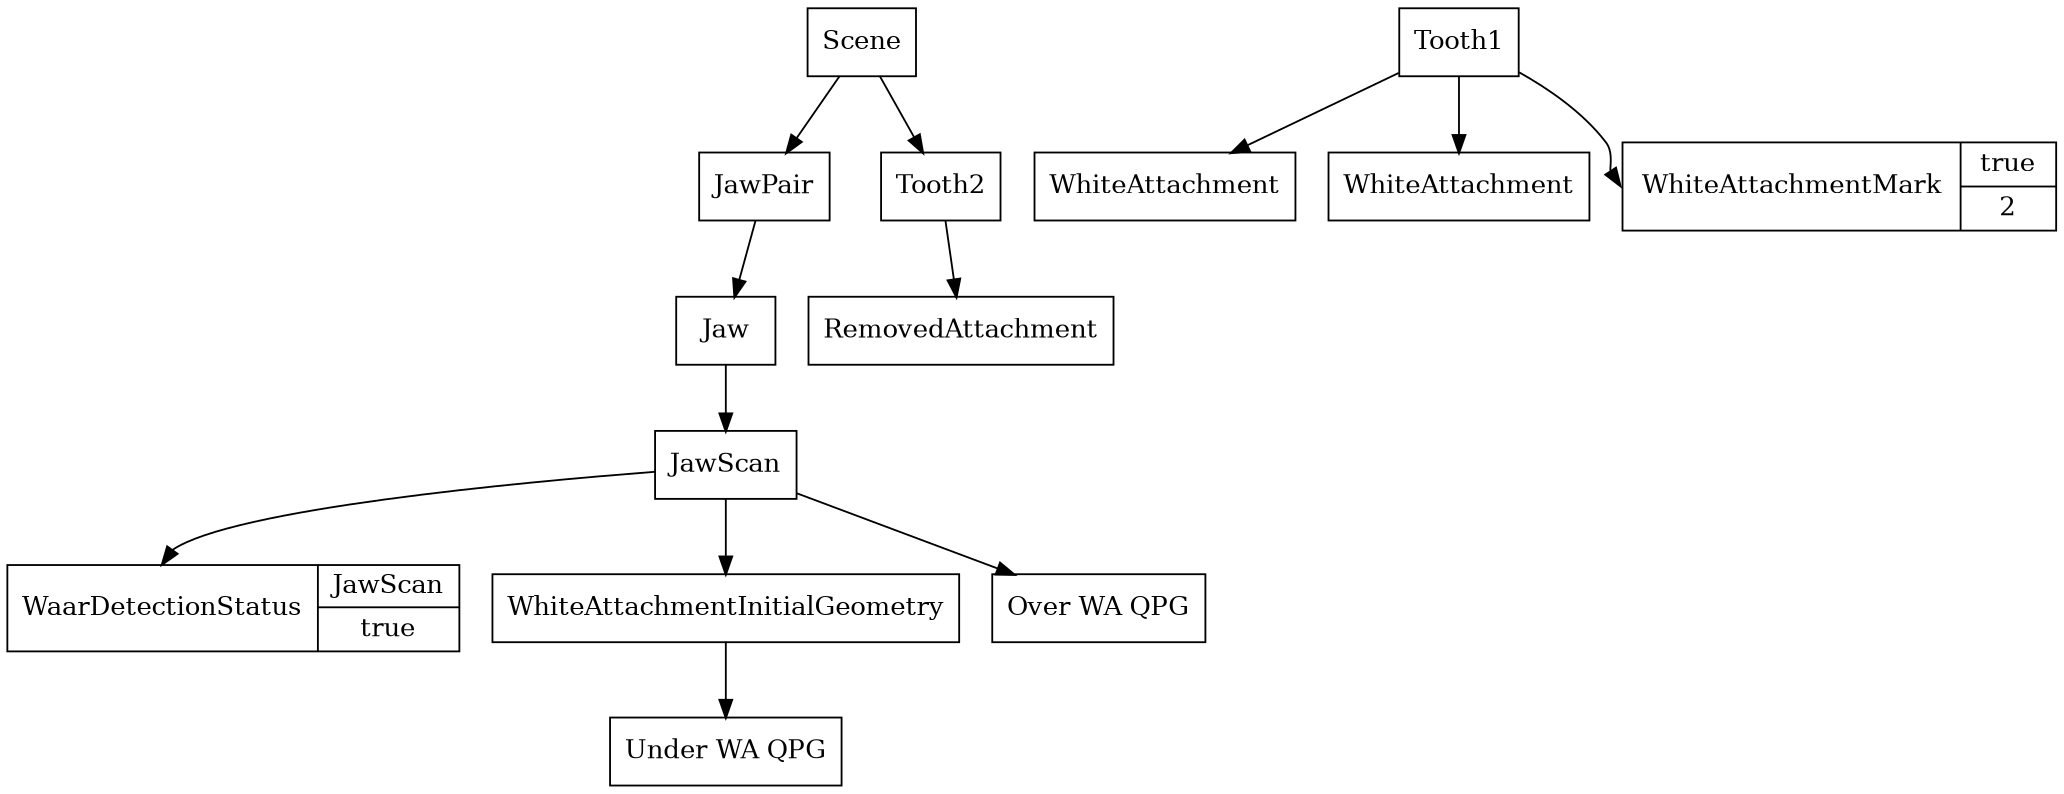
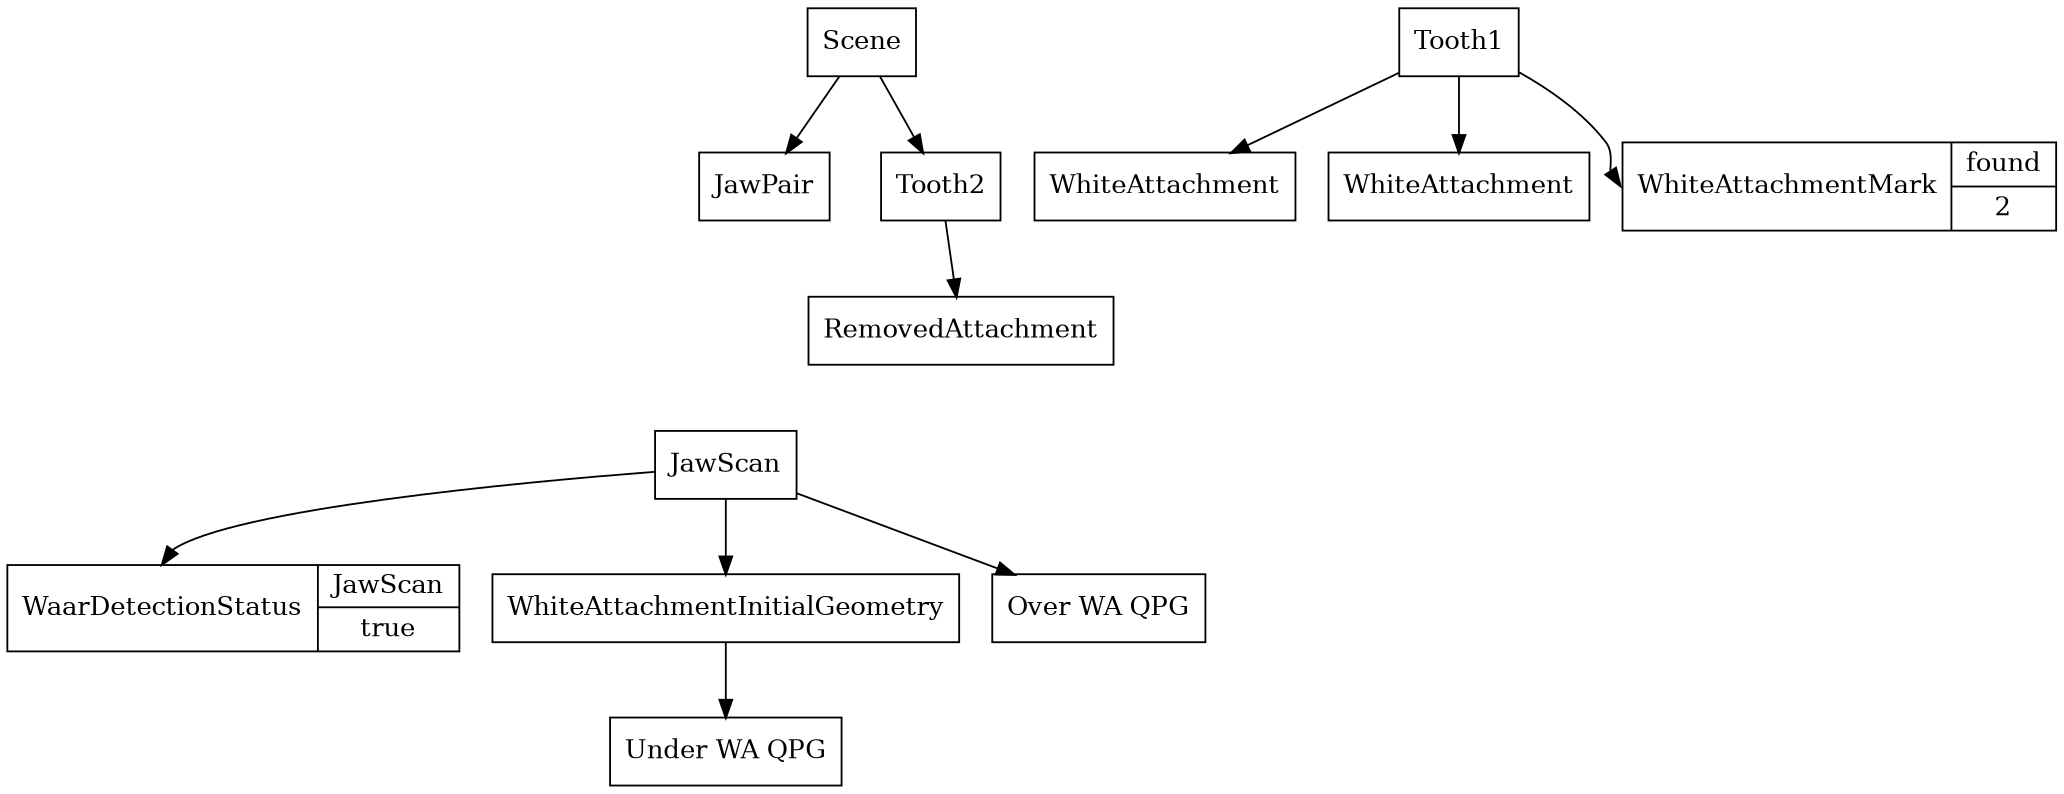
node "WhiteAttachmentMark": text "true" -> "found"
node "Jaw": removed
